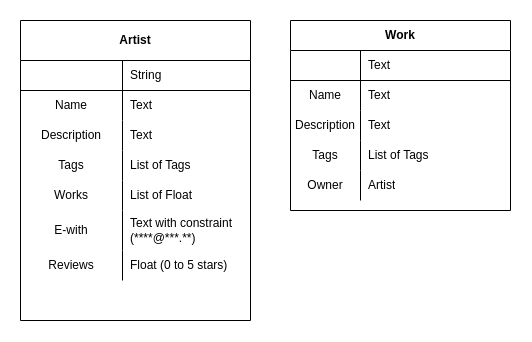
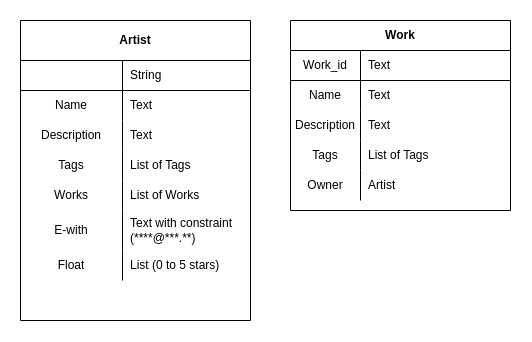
node "Work_id": added
node "List of Float": label "List of Float" -> "List of Works"
node "Reviews": label "Reviews" -> "Float"
node "Float (0 to 5 stars)": label "Float (0 to 5 stars)" -> "List (0 to 5 stars)"
